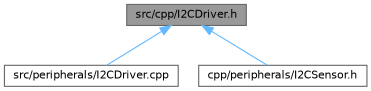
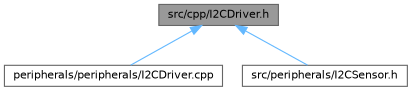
node "src/peripherals/I2CDriver.cpp": label "src/peripherals/I2CDriver.cpp" -> "peripherals/peripherals/I2CDriver.cpp"
node "cpp/peripherals/I2CSensor.h": label "cpp/peripherals/I2CSensor.h" -> "src/peripherals/I2CSensor.h"
